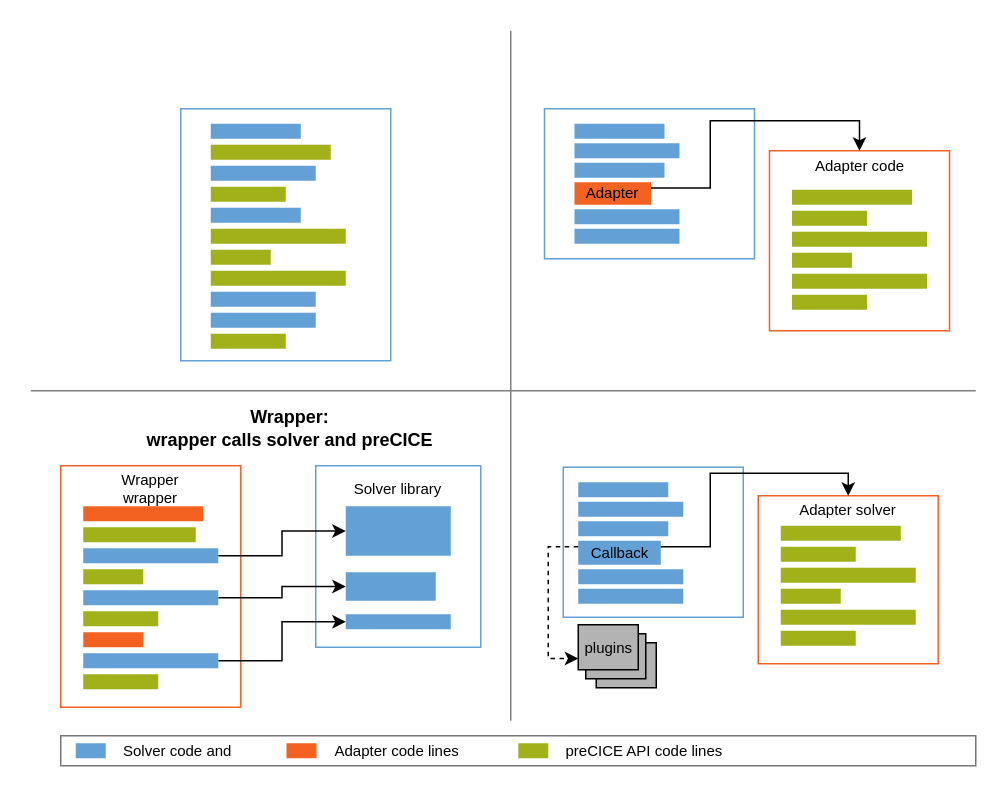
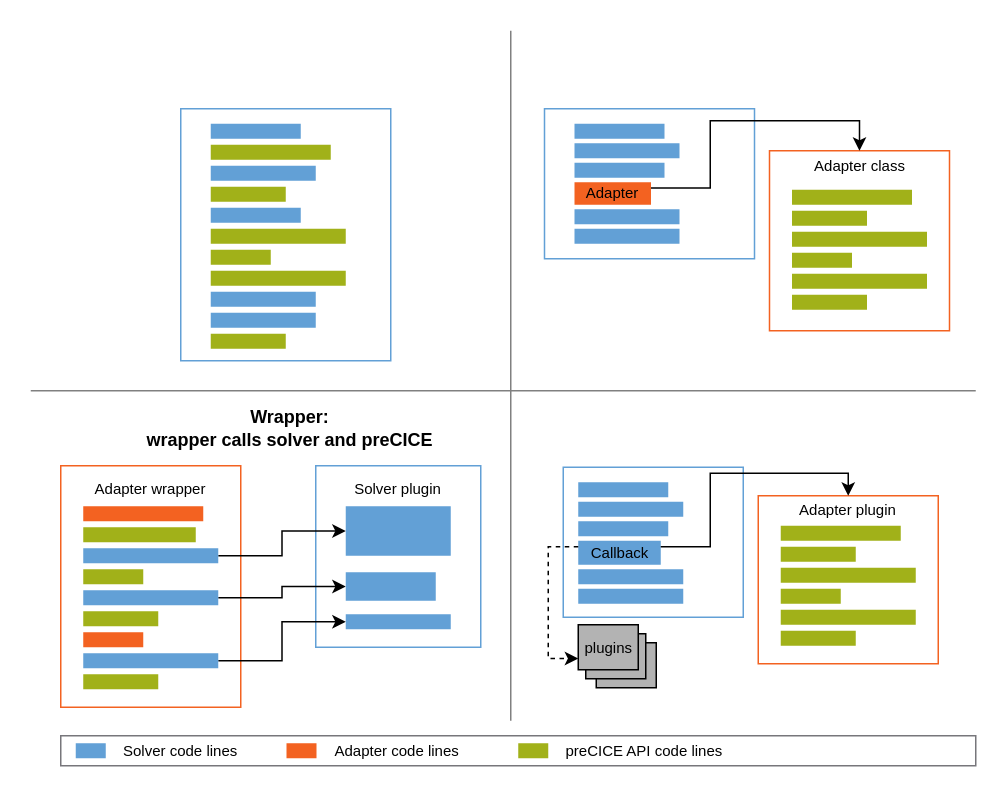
node "Adapter code": label "Adapter code" -> "Adapter class"
node "Wrapper wrapper": label "Wrapper wrapper" -> "Adapter wrapper"
node "Solver library": label "Solver library" -> "Solver plugin"
node "Adapter solver": label "Adapter solver" -> "Adapter plugin"
node "Solver code and": label "Solver code and" -> "Solver code lines"
